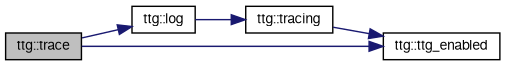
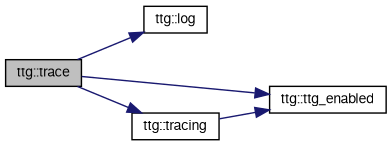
edge "ttg::log" -> "ttg::tracing": now "ttg::trace" -> "ttg::tracing"
